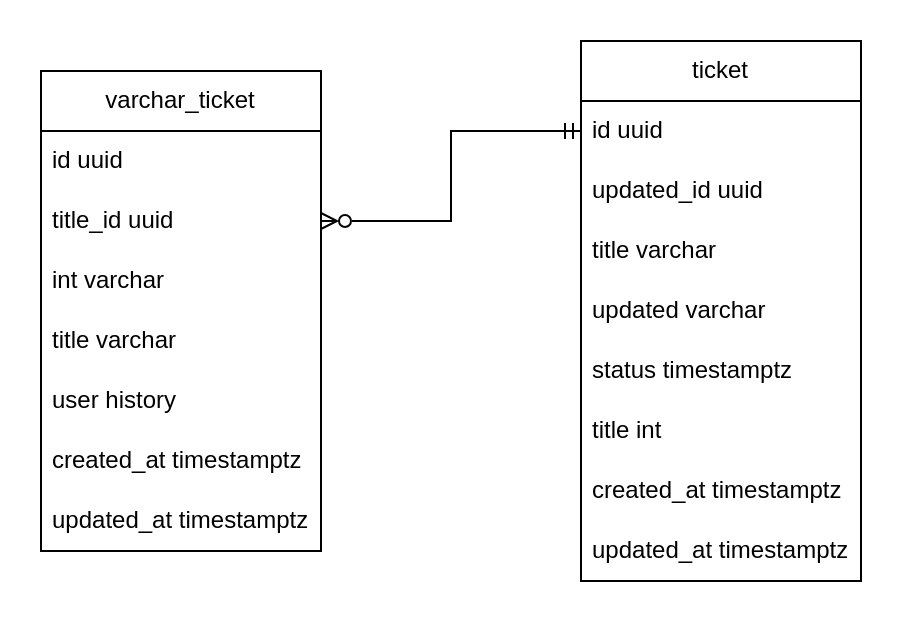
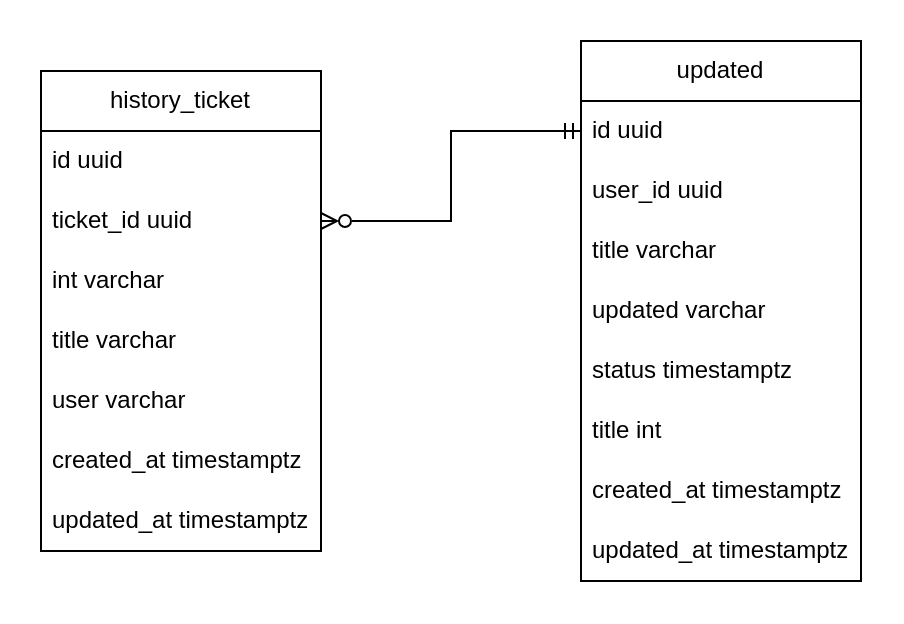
node "ticket": label "ticket" -> "updated"
node "varchar_ticket": label "varchar_ticket" -> "history_ticket"
node "updated_id uuid": label "updated_id uuid" -> "user_id uuid"
node "title_id uuid": label "title_id uuid" -> "ticket_id uuid"
node "user history": label "user history" -> "user varchar"
